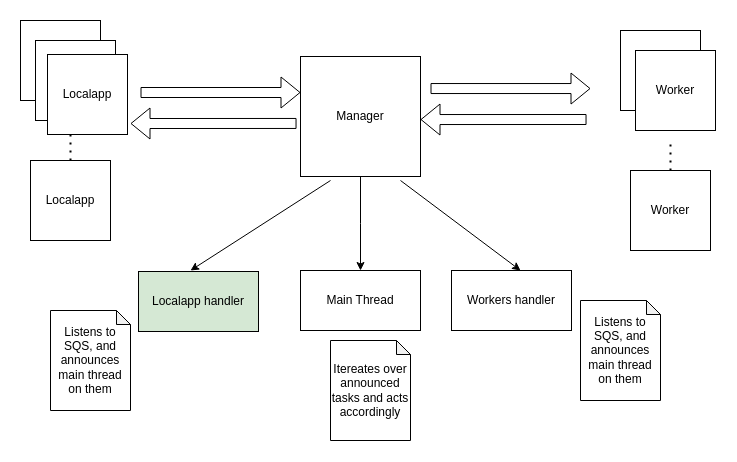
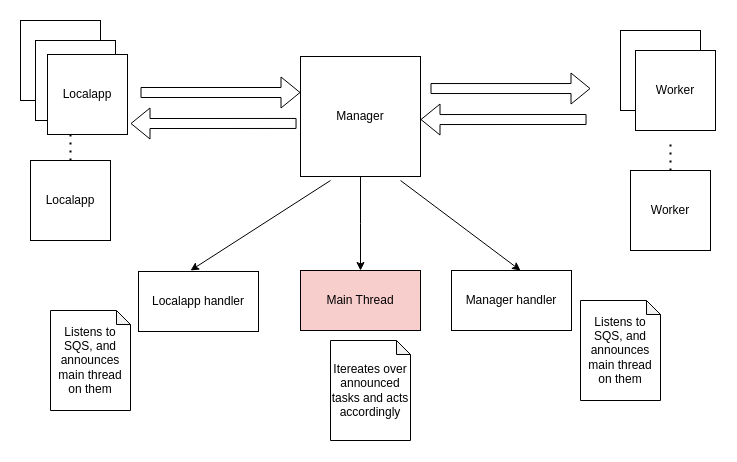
node "Main Thread": fillcolor #ffffff -> #f8cecc
node "Workers handler": label "Workers handler" -> "Manager handler"
node "Localapp handler": fillcolor #d5e8d4 -> #ffffff
